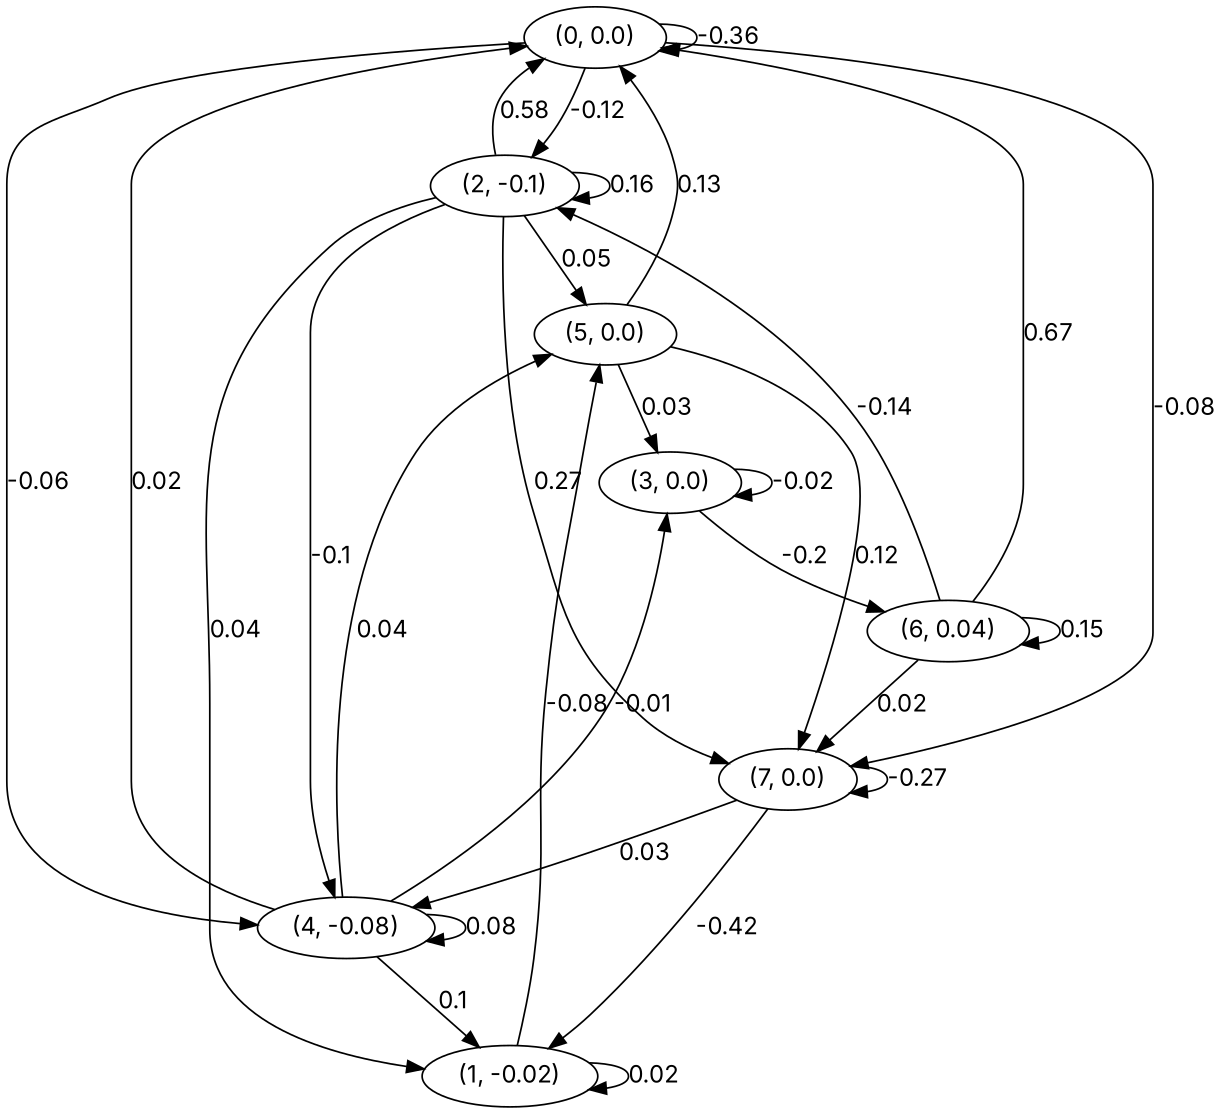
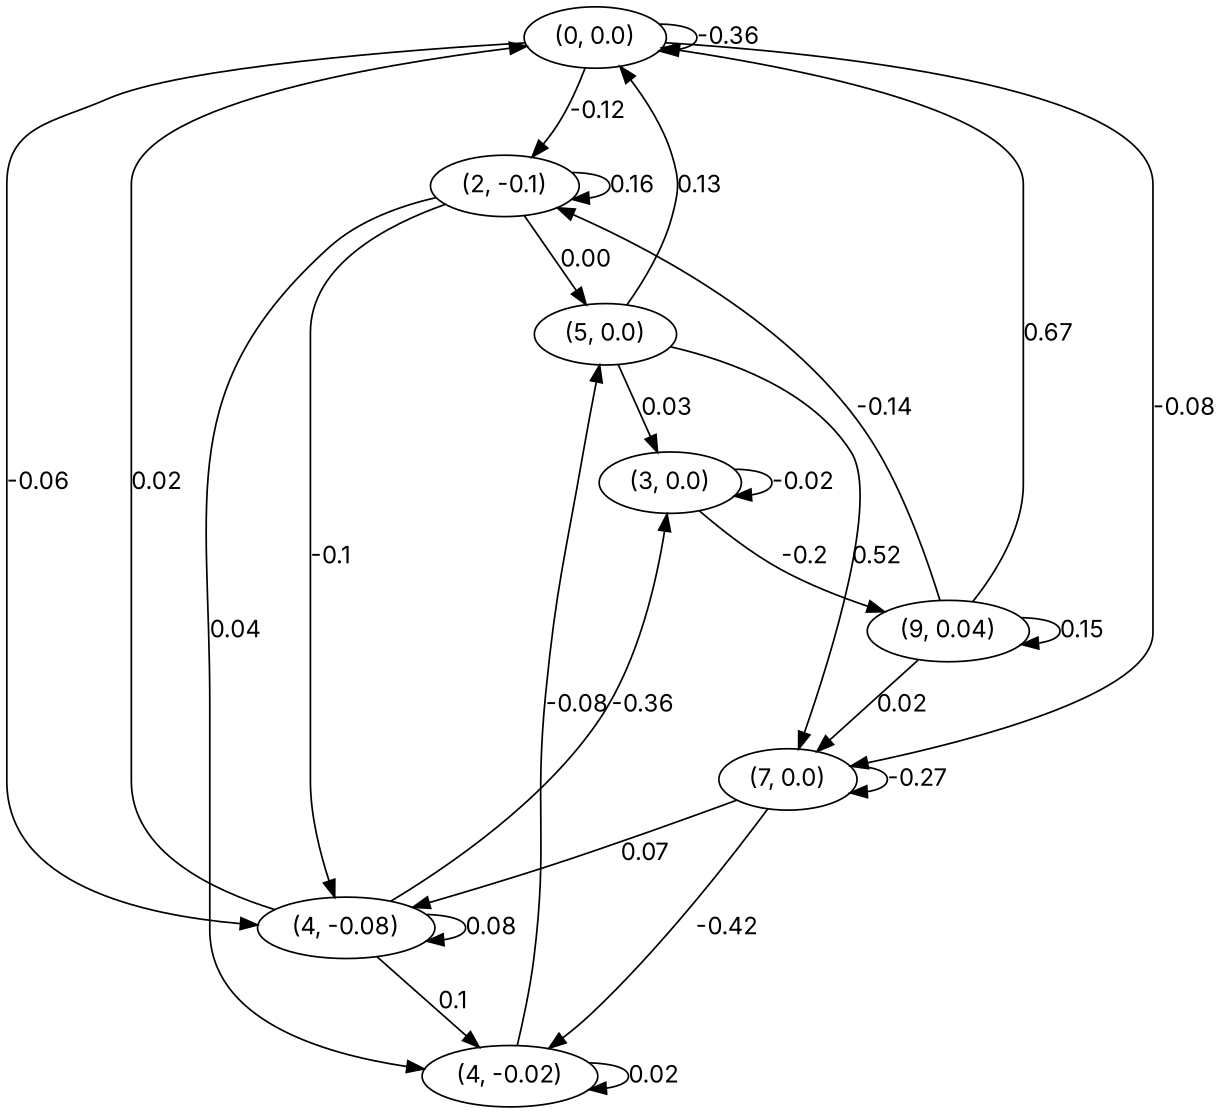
edge "(2, -0.1)" -> "(0, 0.0)": removed, label "0.58"
edge "(2, -0.1)" -> "(5, 0.0)": label "0.05" -> "0.00"
edge "(2, -0.1)" -> "(7, 0.0)": removed, label "0.27"
edge "(5, 0.0)" -> "(7, 0.0)": label "0.12" -> "0.52"
edge "(4, -0.08)" -> "(5, 0.0)": removed, label "0.04"
node "(6, 0.04)": label "(6, 0.04)" -> "(9, 0.04)"
edge "(4, -0.08)" -> "(3, 0.0)": label "-0.01" -> "-0.36"
edge "(7, 0.0)" -> "(4, -0.08)": label "0.03" -> "0.07"
node "(1, -0.02)": label "(1, -0.02)" -> "(4, -0.02)"
